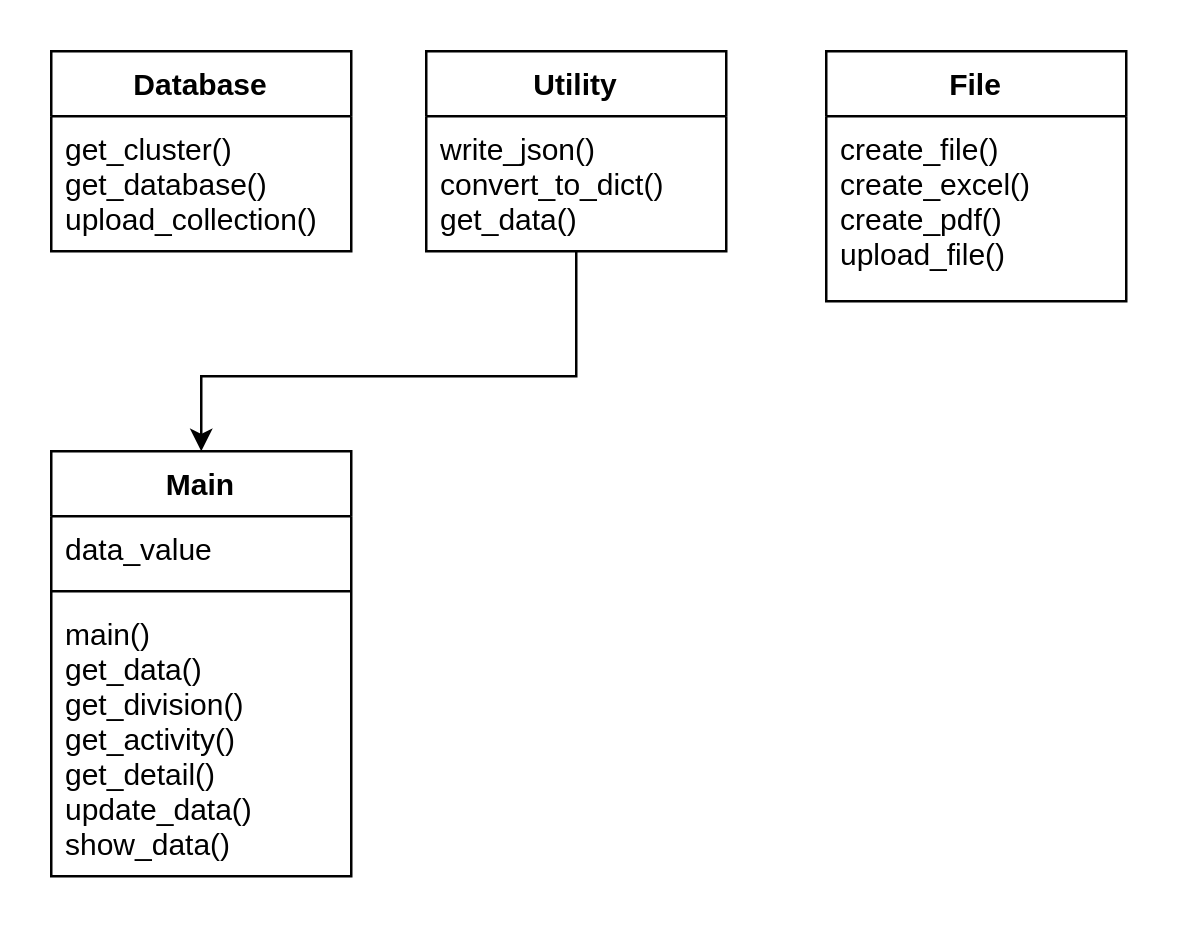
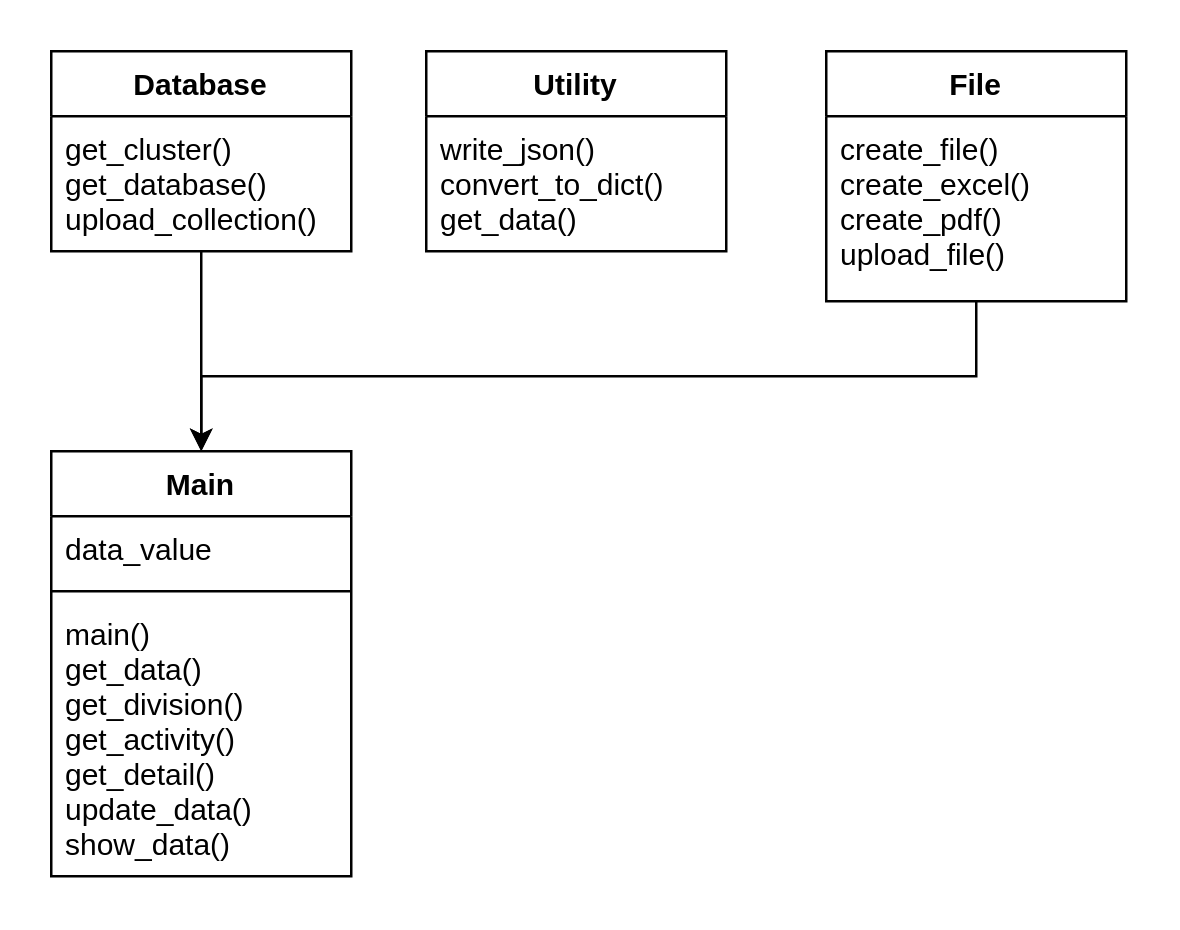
edge "Database" -> "Main": added
edge "Utility" -> "Main": removed
edge "File" -> "Main": added
